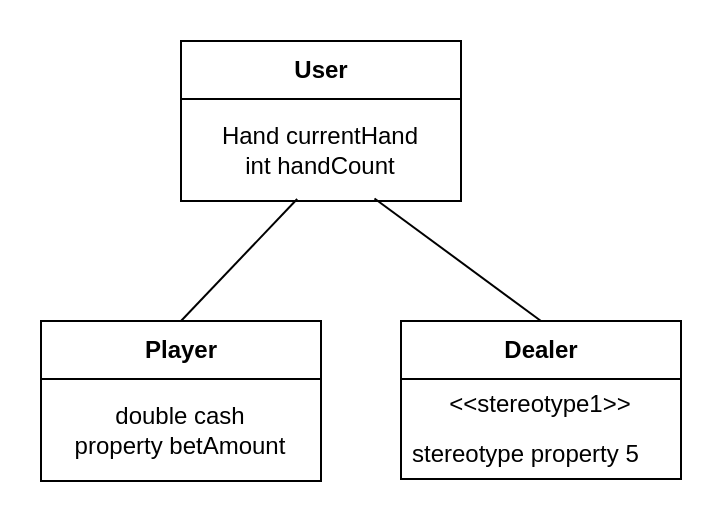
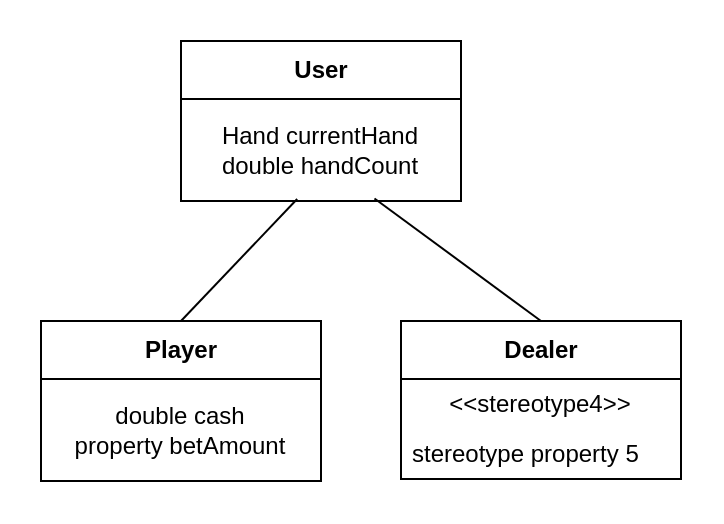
node "Hand currentHand int handCount": label "Hand currentHand int handCount" -> "Hand currentHand double handCount"
node "<<stereotype1>>": label "<<stereotype1>>" -> "<<stereotype4>>"
